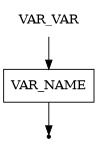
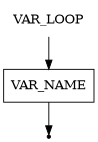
node "VAR_VAR": label "VAR_VAR" -> "VAR_LOOP"
